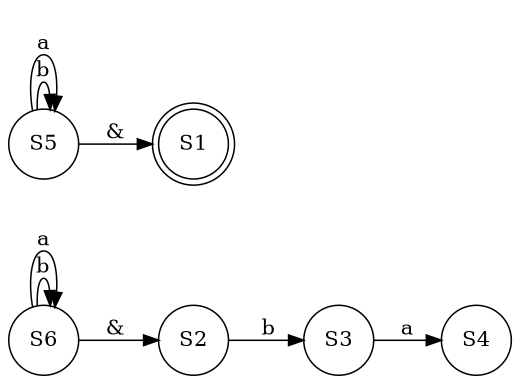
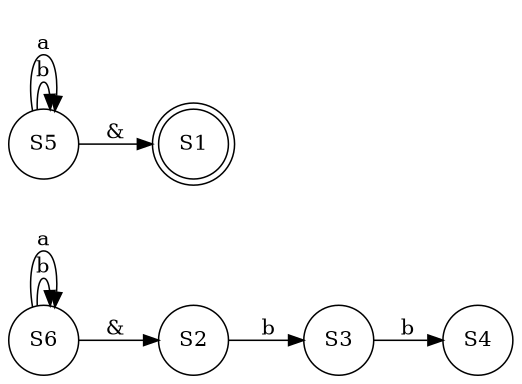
edge "S3" -> "S4": label "a" -> "b"
